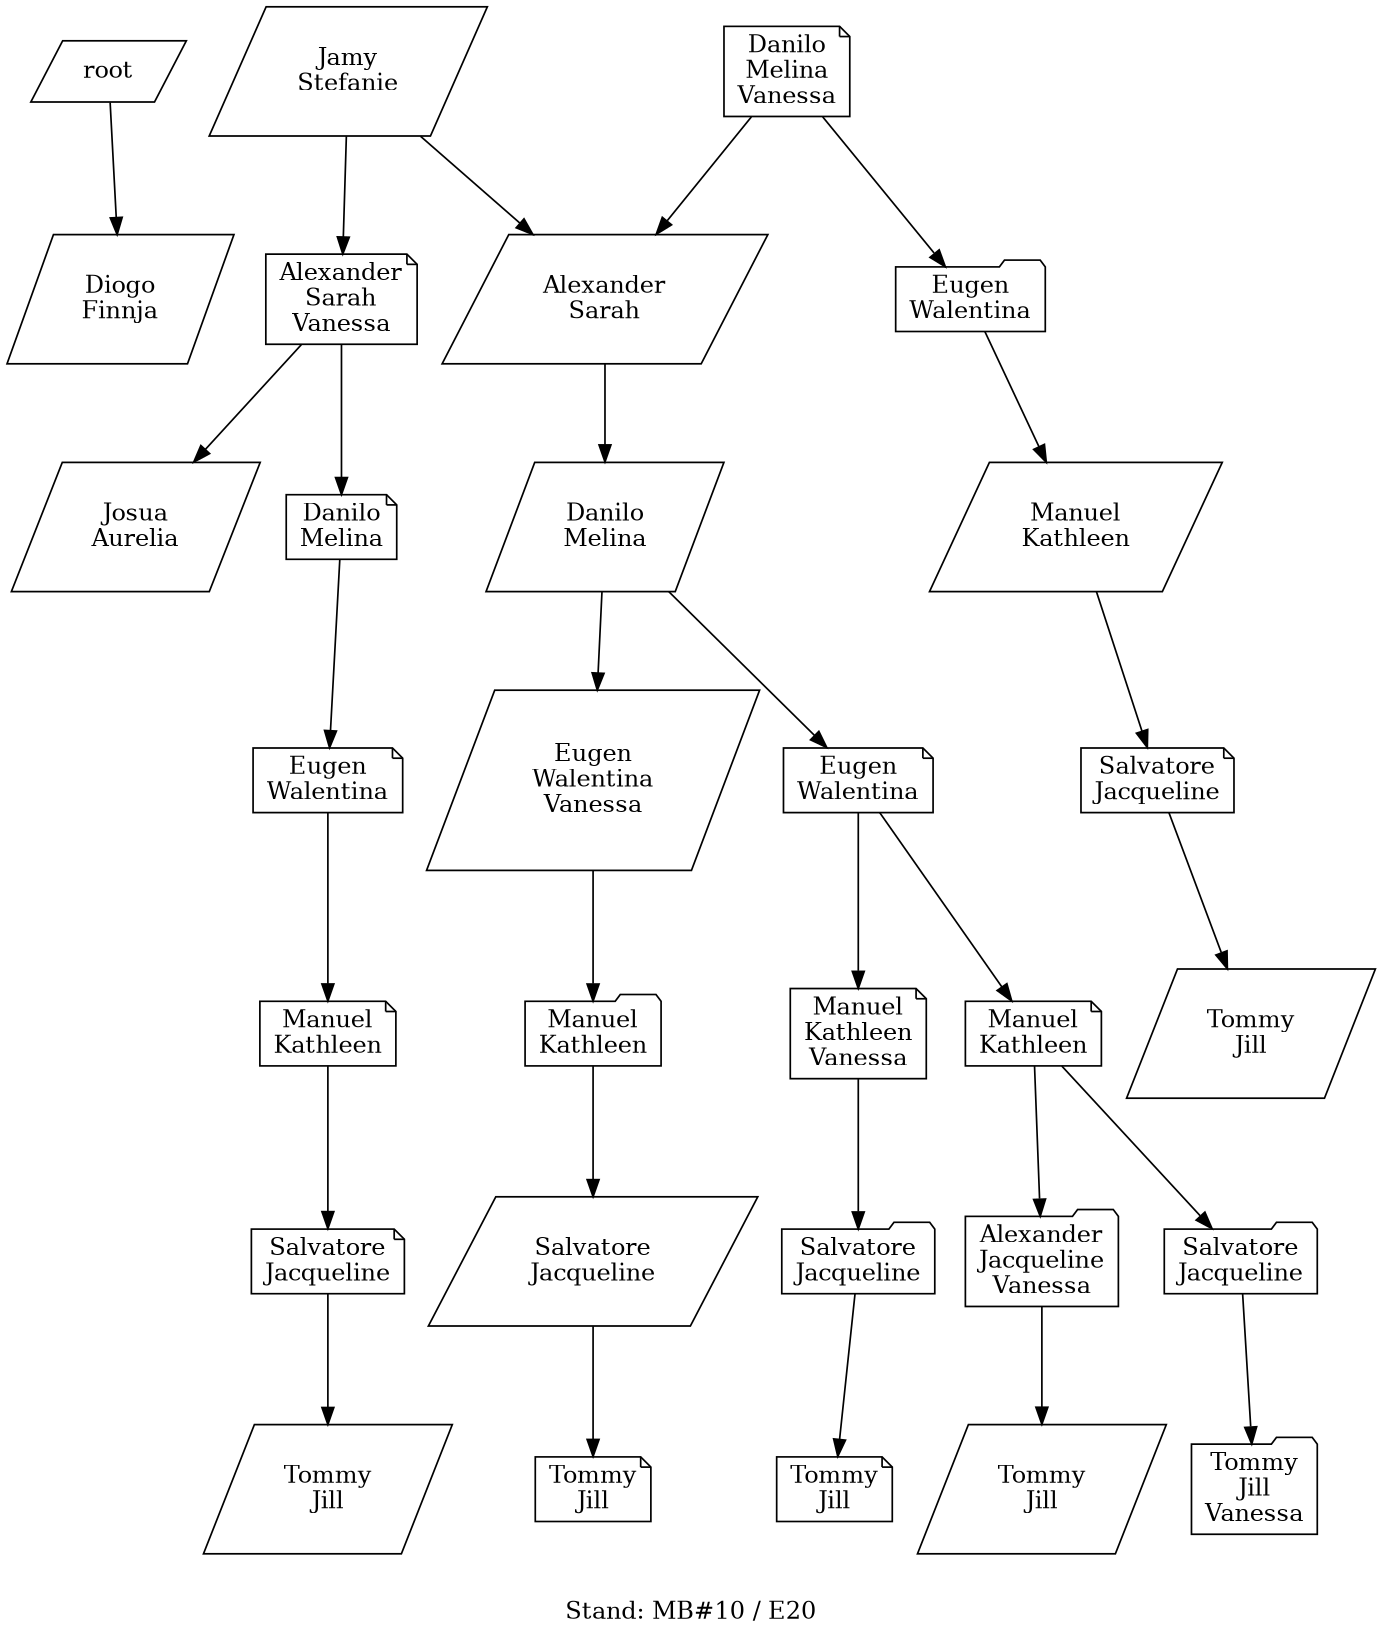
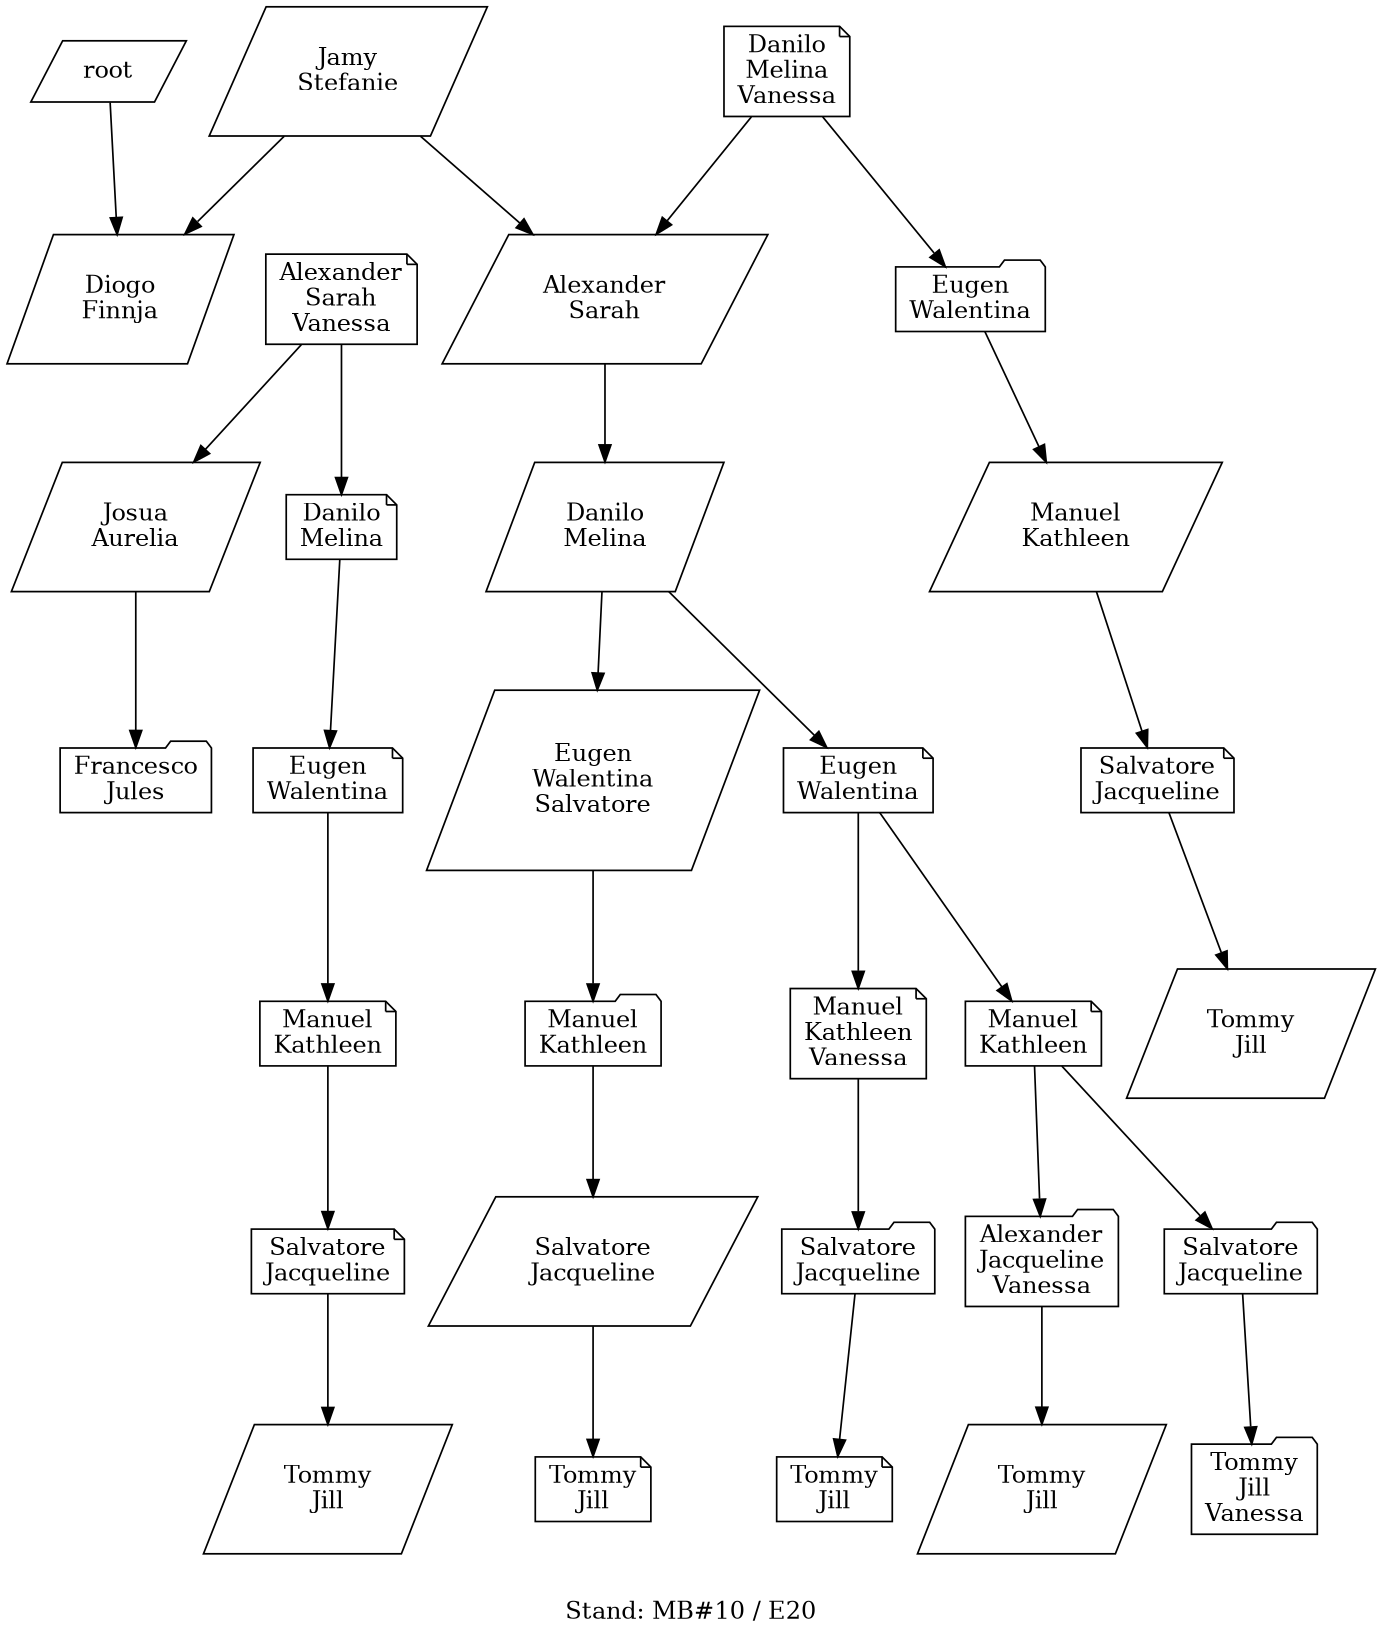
edge "Jamy Stefanie" -> "Alexander Sarah Vanessa": now "Jamy Stefanie" -> "Diogo Finnja"
node "Francesco Jules": added
node "Eugen Walentina Vanessa": label "Eugen Walentina Vanessa" -> "Eugen Walentina Salvatore"
